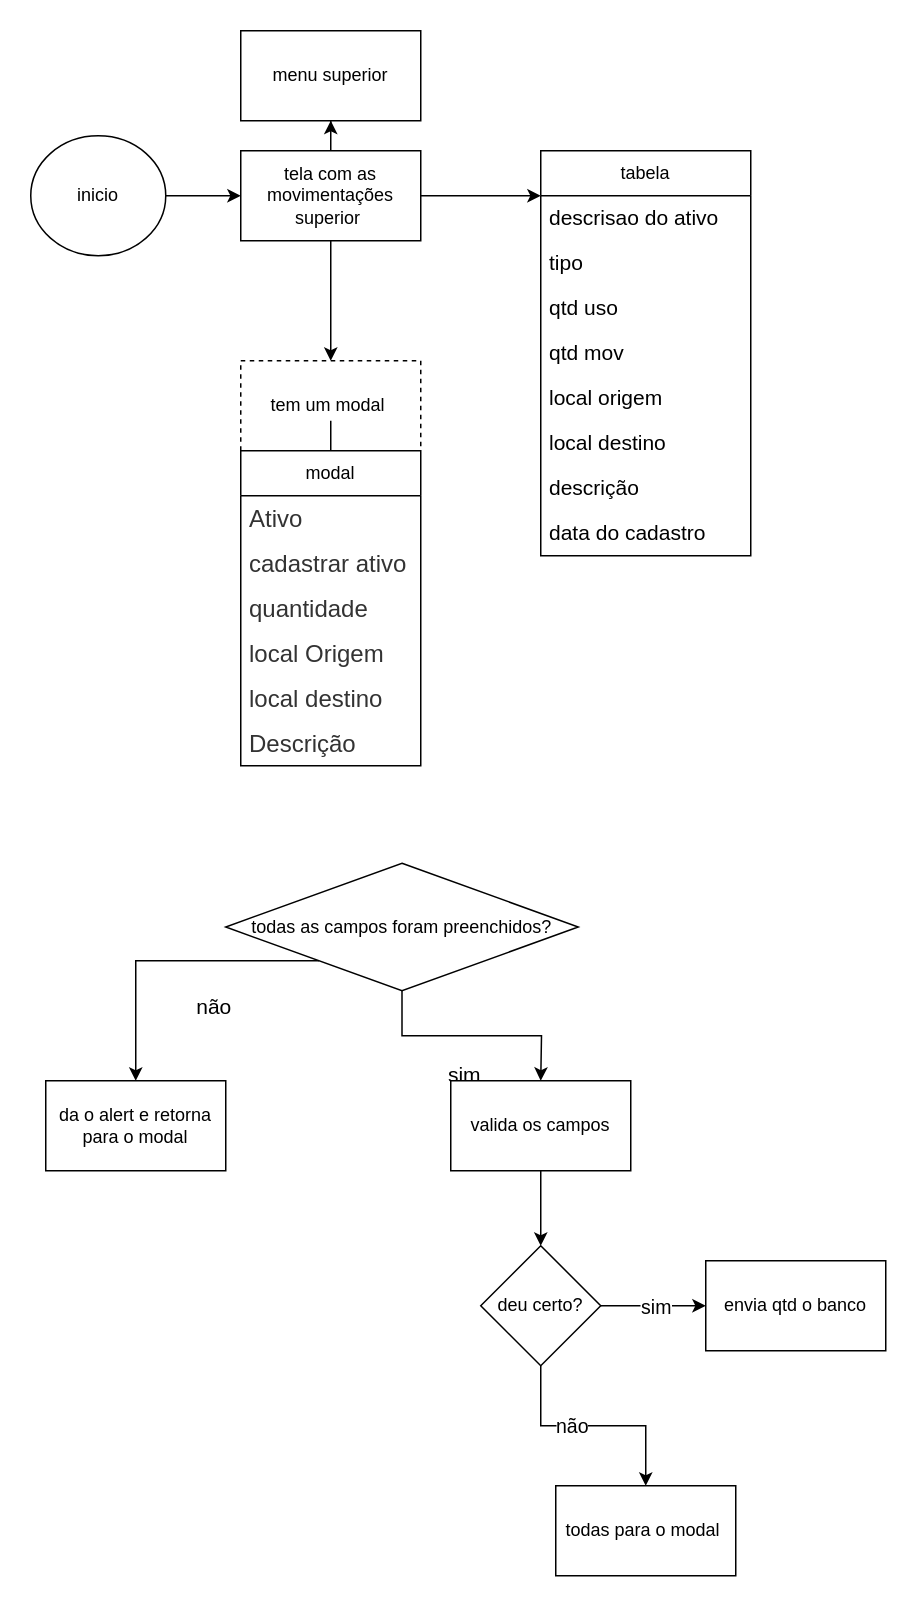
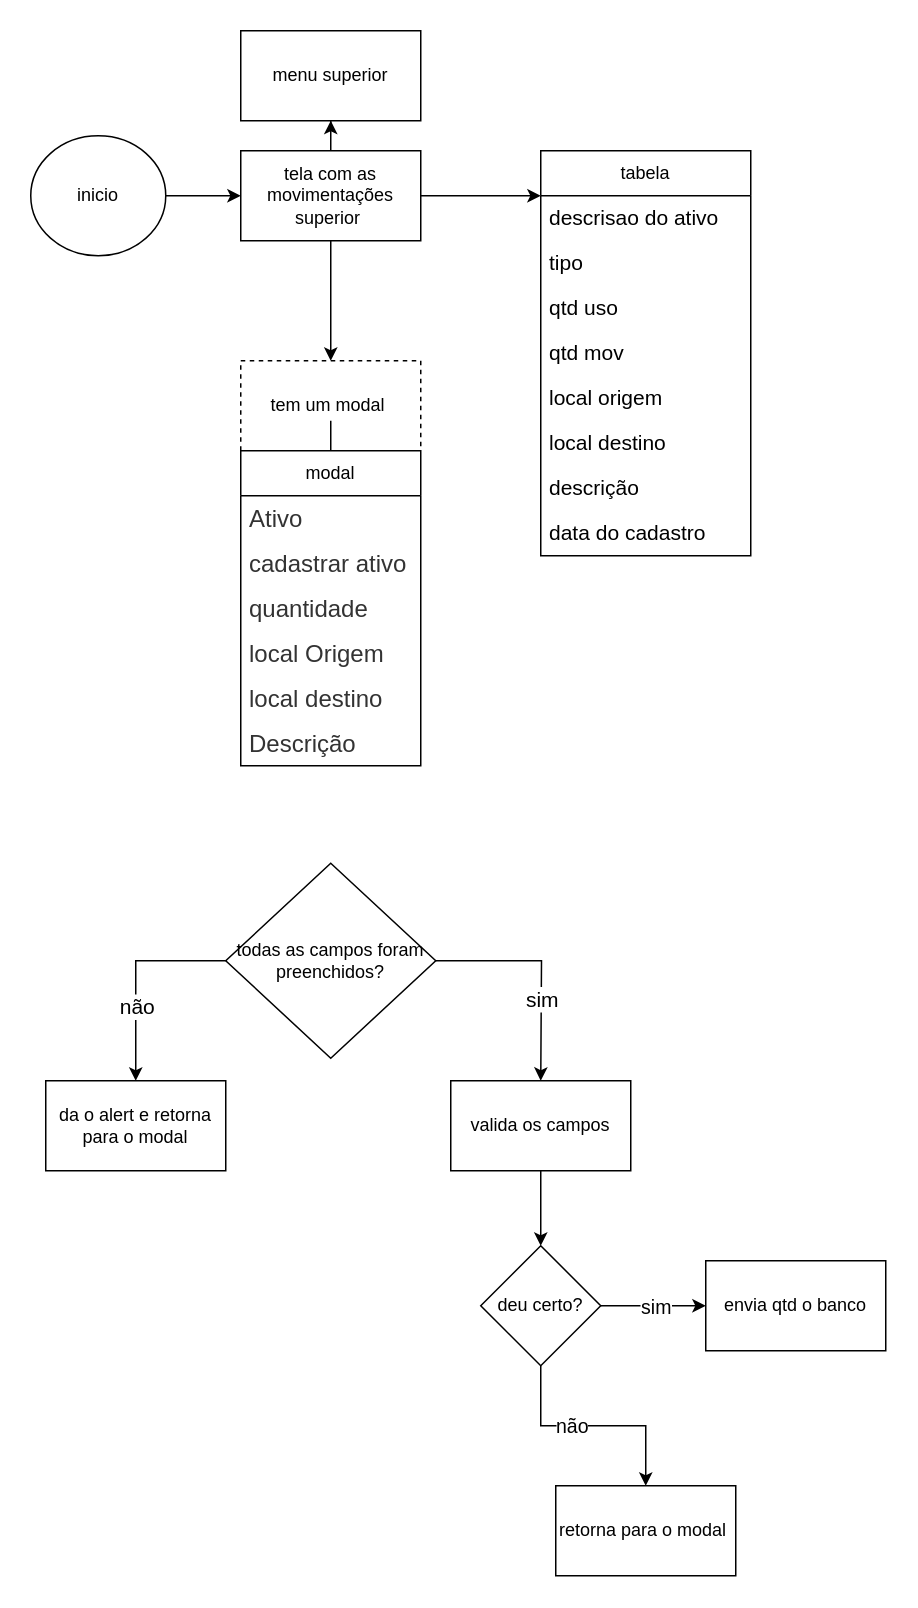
node "todas as campos foram preenchidos?": size 353x128 -> 210x195
node "todas para o modal": label "todas para o modal" -> "retorna para o modal"
